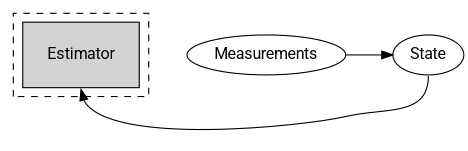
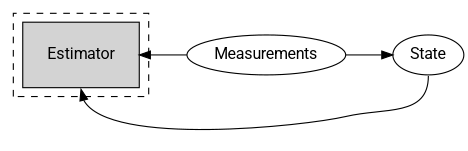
edge "Measurements" -> "Estimator": added
